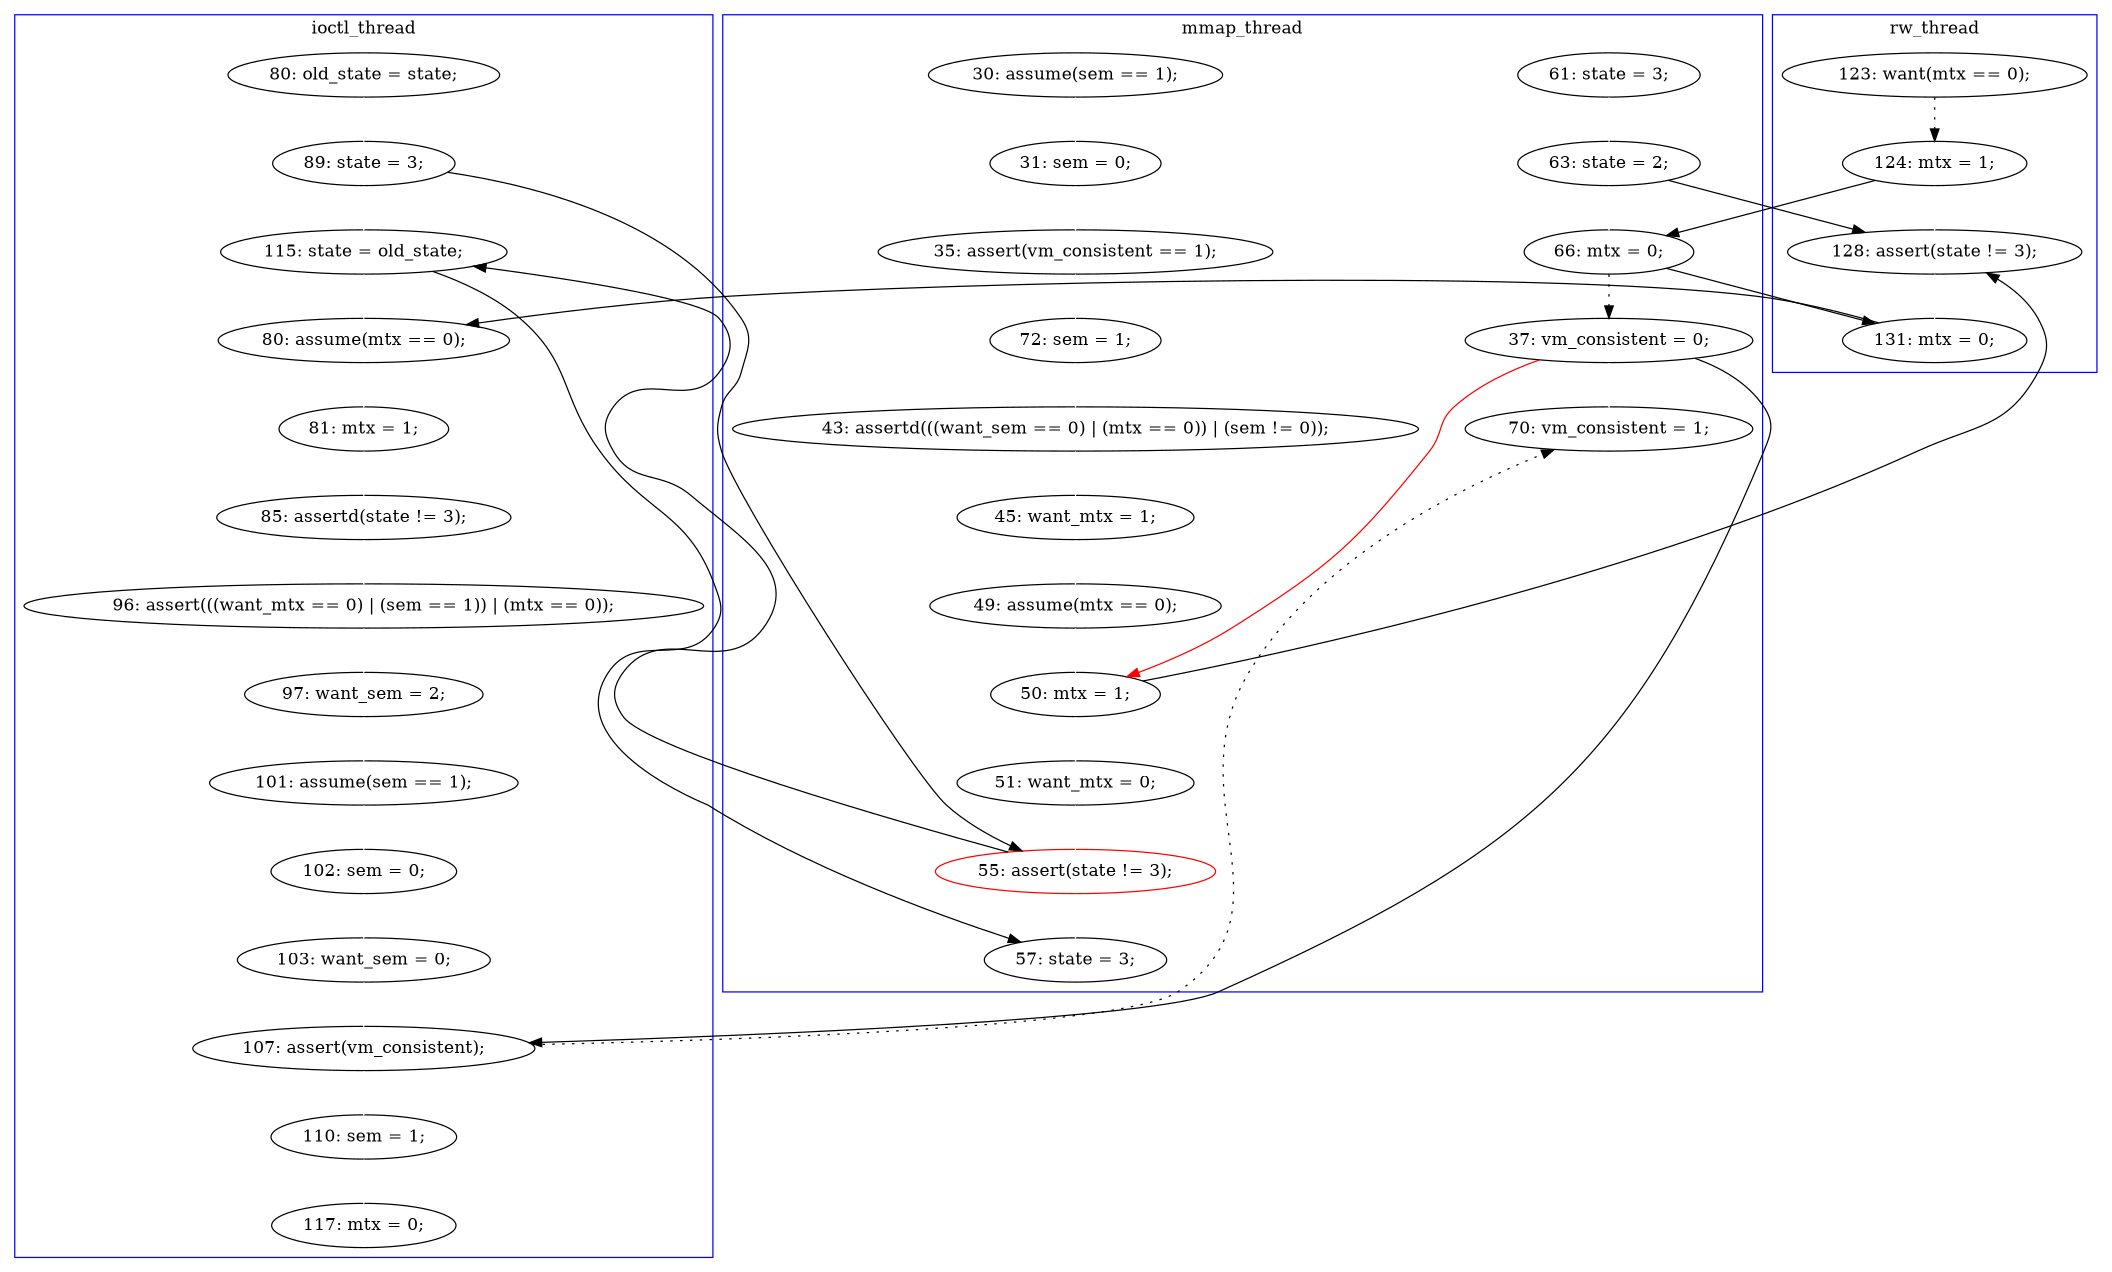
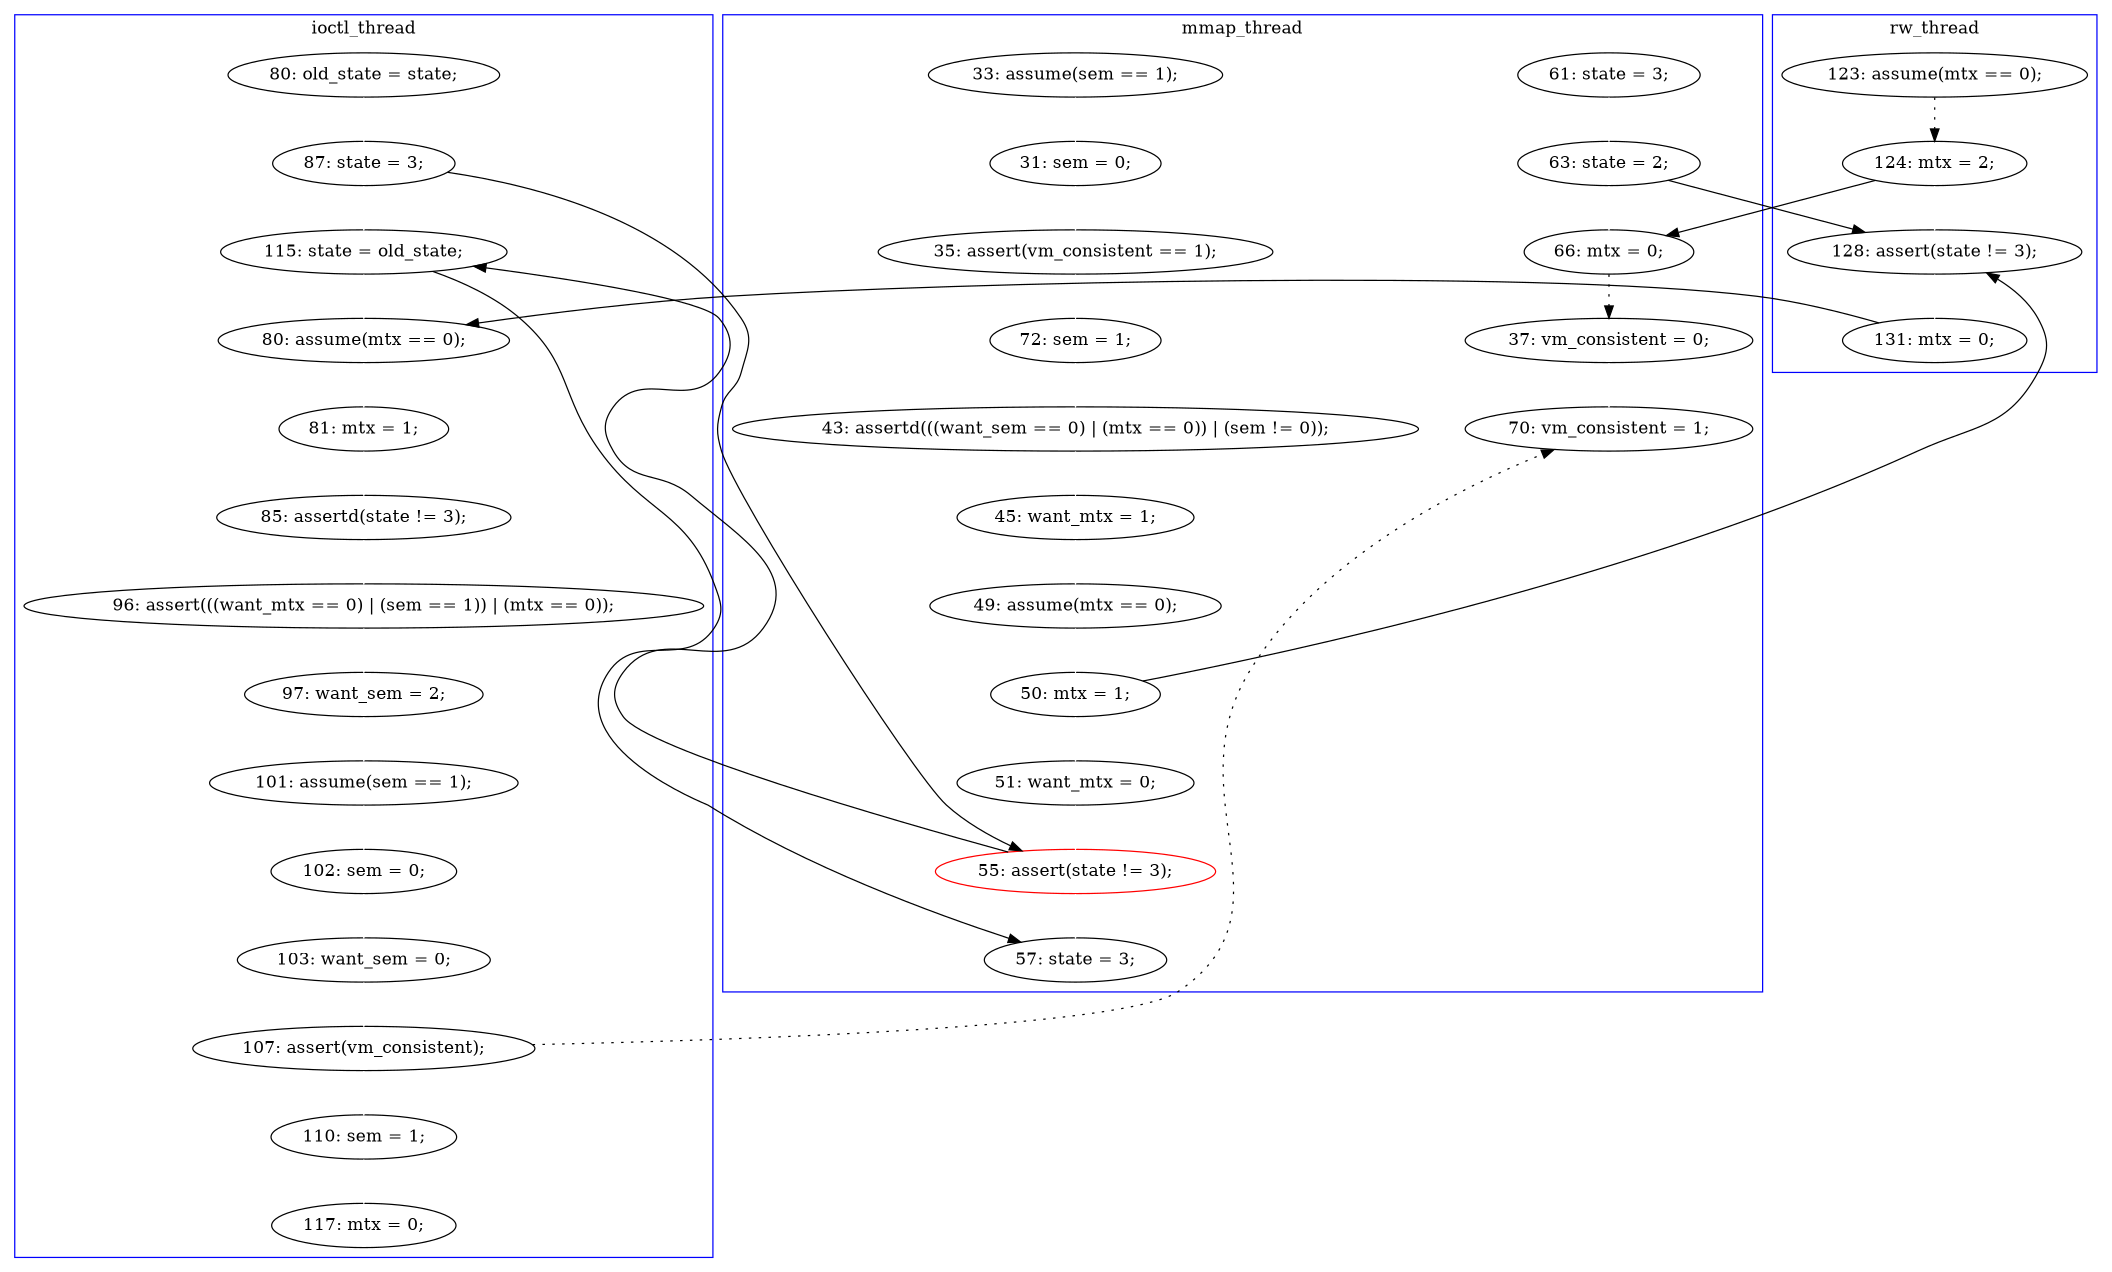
node "30: assume(sem == 1);": label "30: assume(sem == 1);" -> "33: assume(sem == 1);"
node "123: want(mtx == 0);": label "123: want(mtx == 0);" -> "123: assume(mtx == 0);"
node "89: state = 3;": label "89: state = 3;" -> "87: state = 3;"
node "124: mtx = 1;": label "124: mtx = 1;" -> "124: mtx = 2;"
edge "66: mtx = 0;" -> "131: mtx = 0;": removed
edge "37: vm_consistent = 0;" -> "50: mtx = 1;": removed
edge "37: vm_consistent = 0;" -> "107: assert(vm_consistent);": removed
